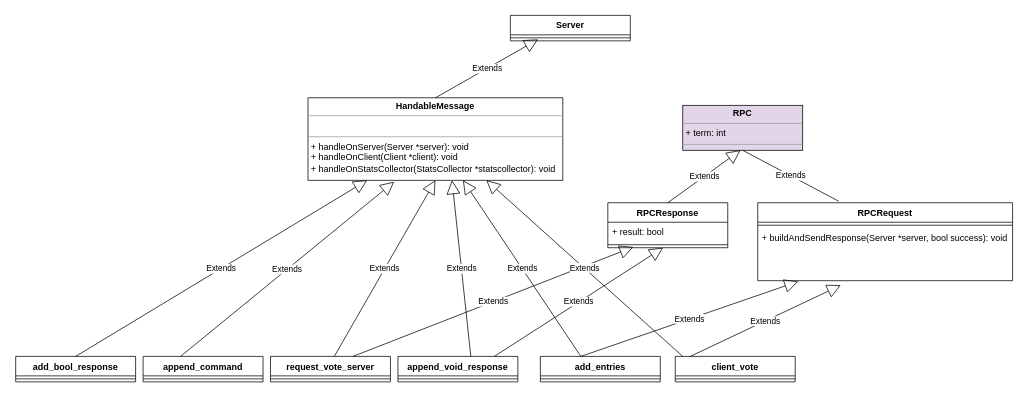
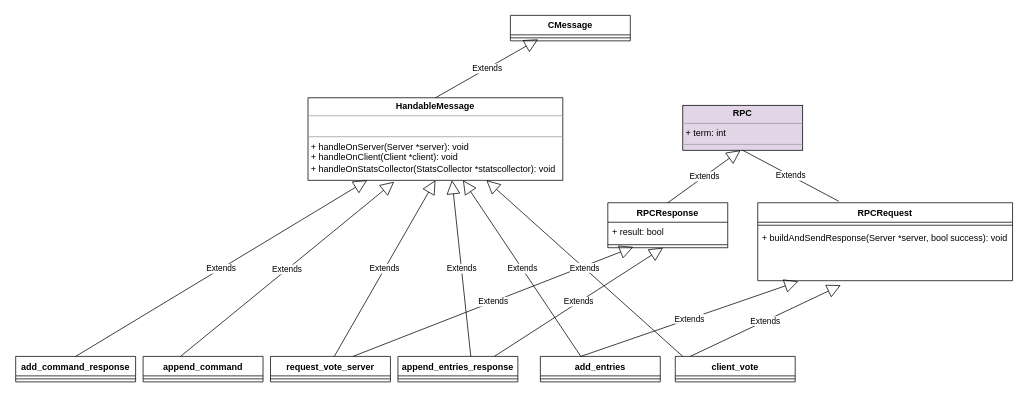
node "Server": label "Server" -> "CMessage"
node "add_bool_response": label "add_bool_response" -> "add_command_response"
node "append_void_response": label "append_void_response" -> "append_entries_response"
